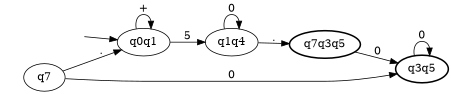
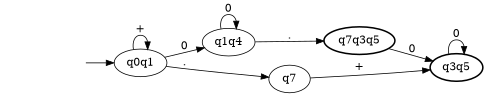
edge "q0q1" -> "q1q4": label "5" -> "0"
edge "q7" -> "q0q1": reversed
edge "q7" -> "q3q5": label "0" -> "+"
